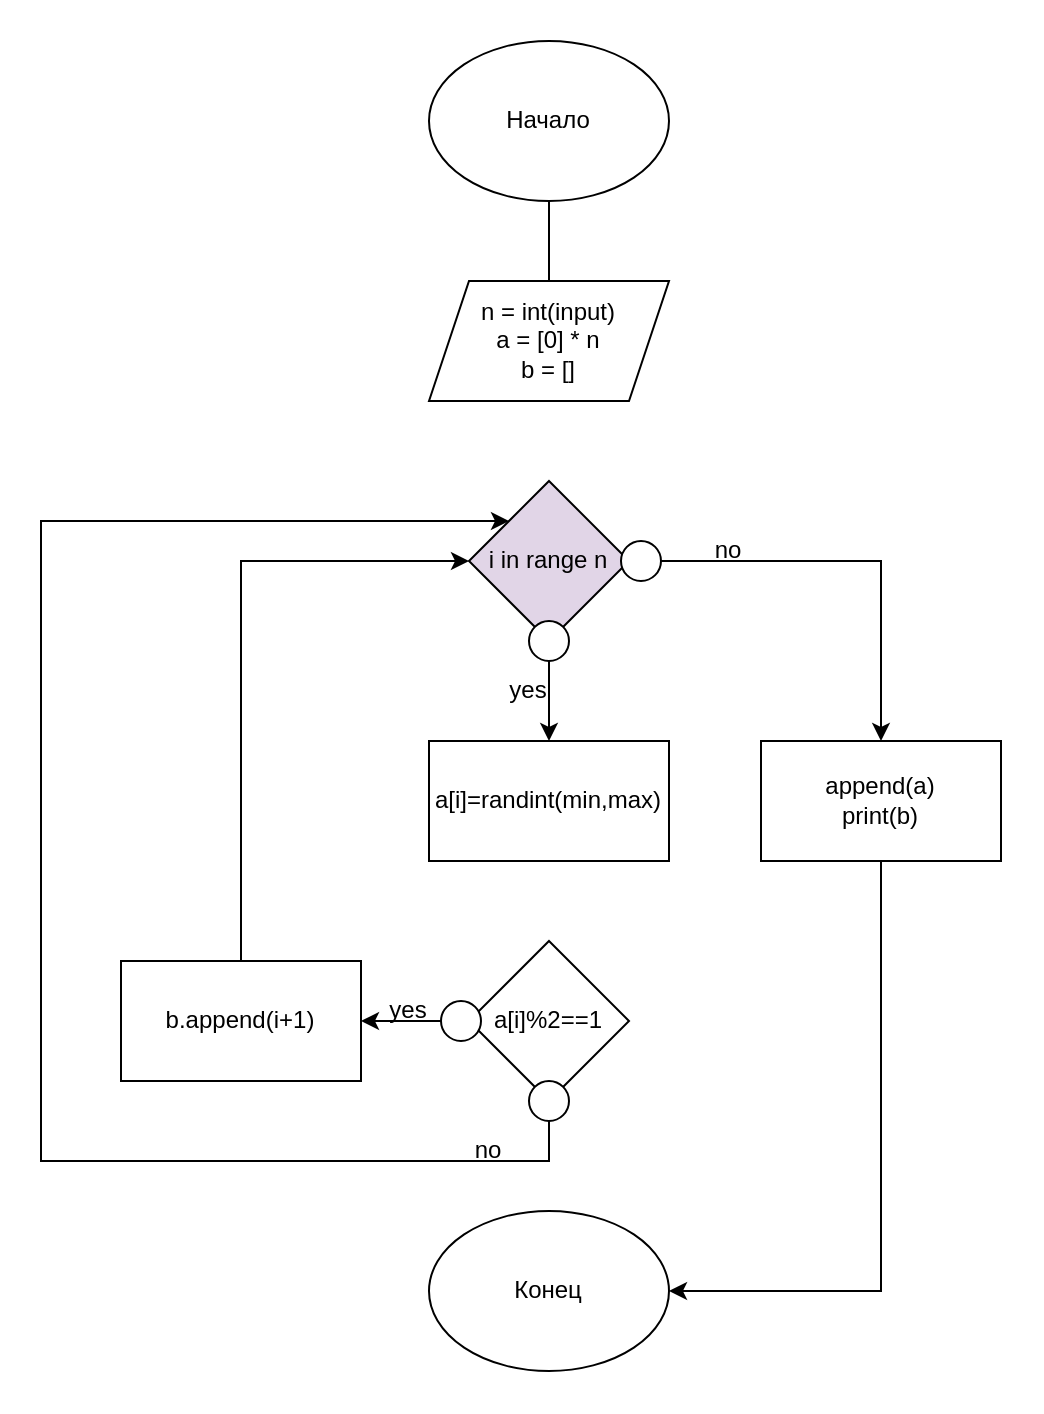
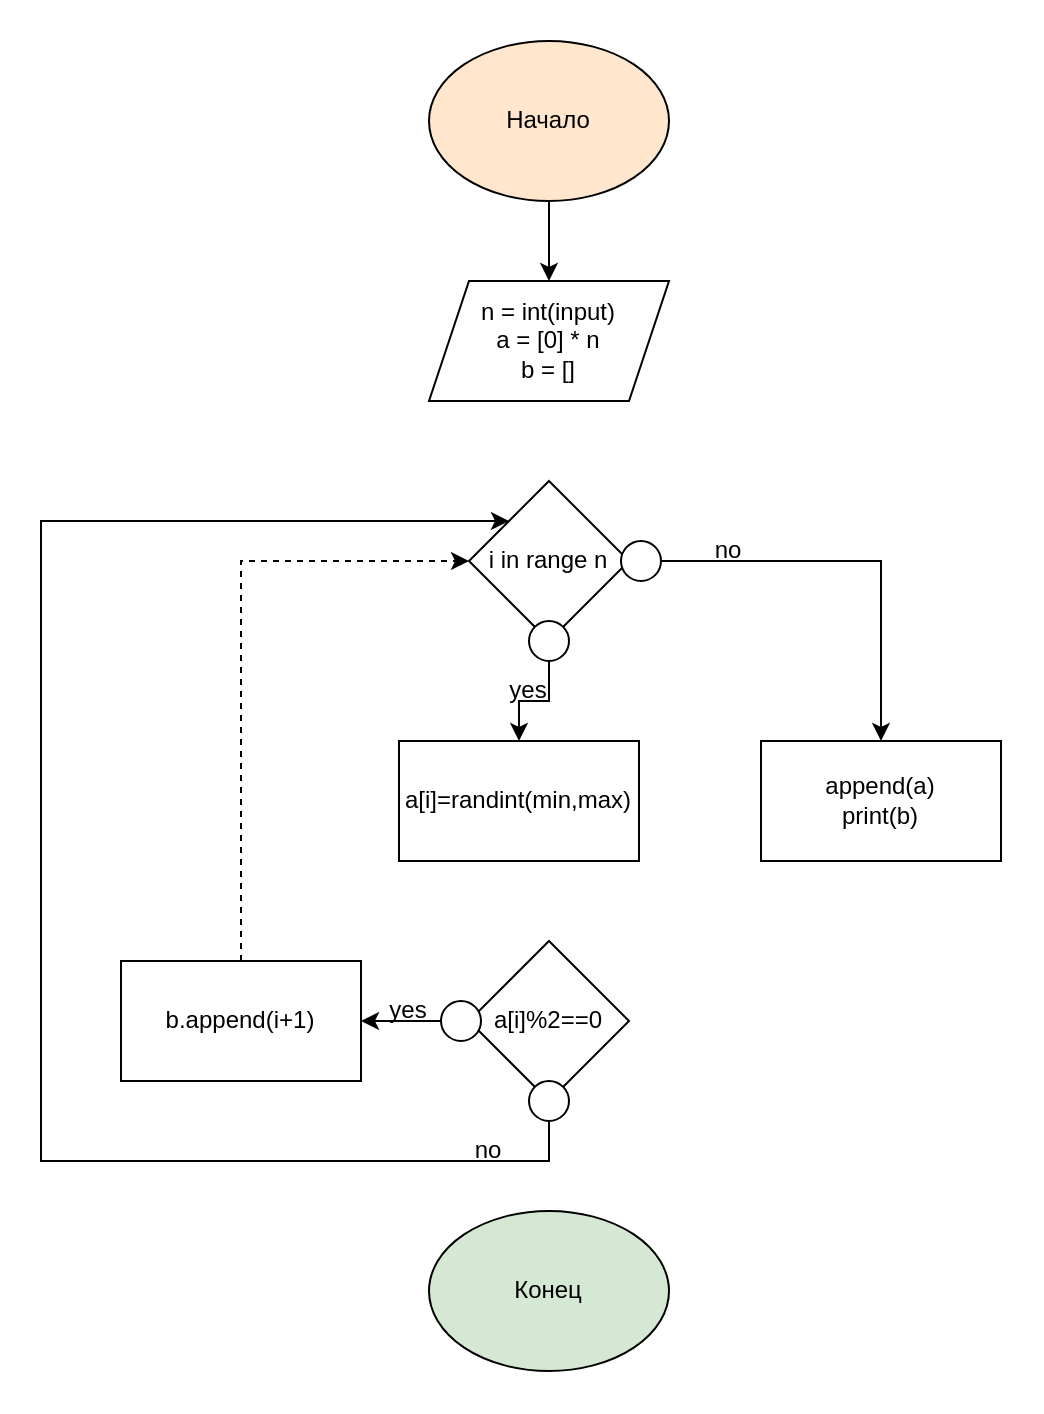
node "Начало": fillcolor #ffffff -> #ffe6cc
edge "Начало" -- "n = int(input) a = [0] * n b = []": arrowhead none -> classic
node "i in range n": fillcolor #e1d5e7 -> #ffffff
edge "b.append(i+1)" -> "i in range n": style solid -> dashed
node "a[i]=randint(min,max)": moved (549, 801) -> (519, 801)
node "a[i]%2==1": label "a[i]%2==1" -> "a[i]%2==0"
edge "append(a) print(b)" -> "Конец": removed
node "Конец": fillcolor #ffffff -> #d5e8d4
